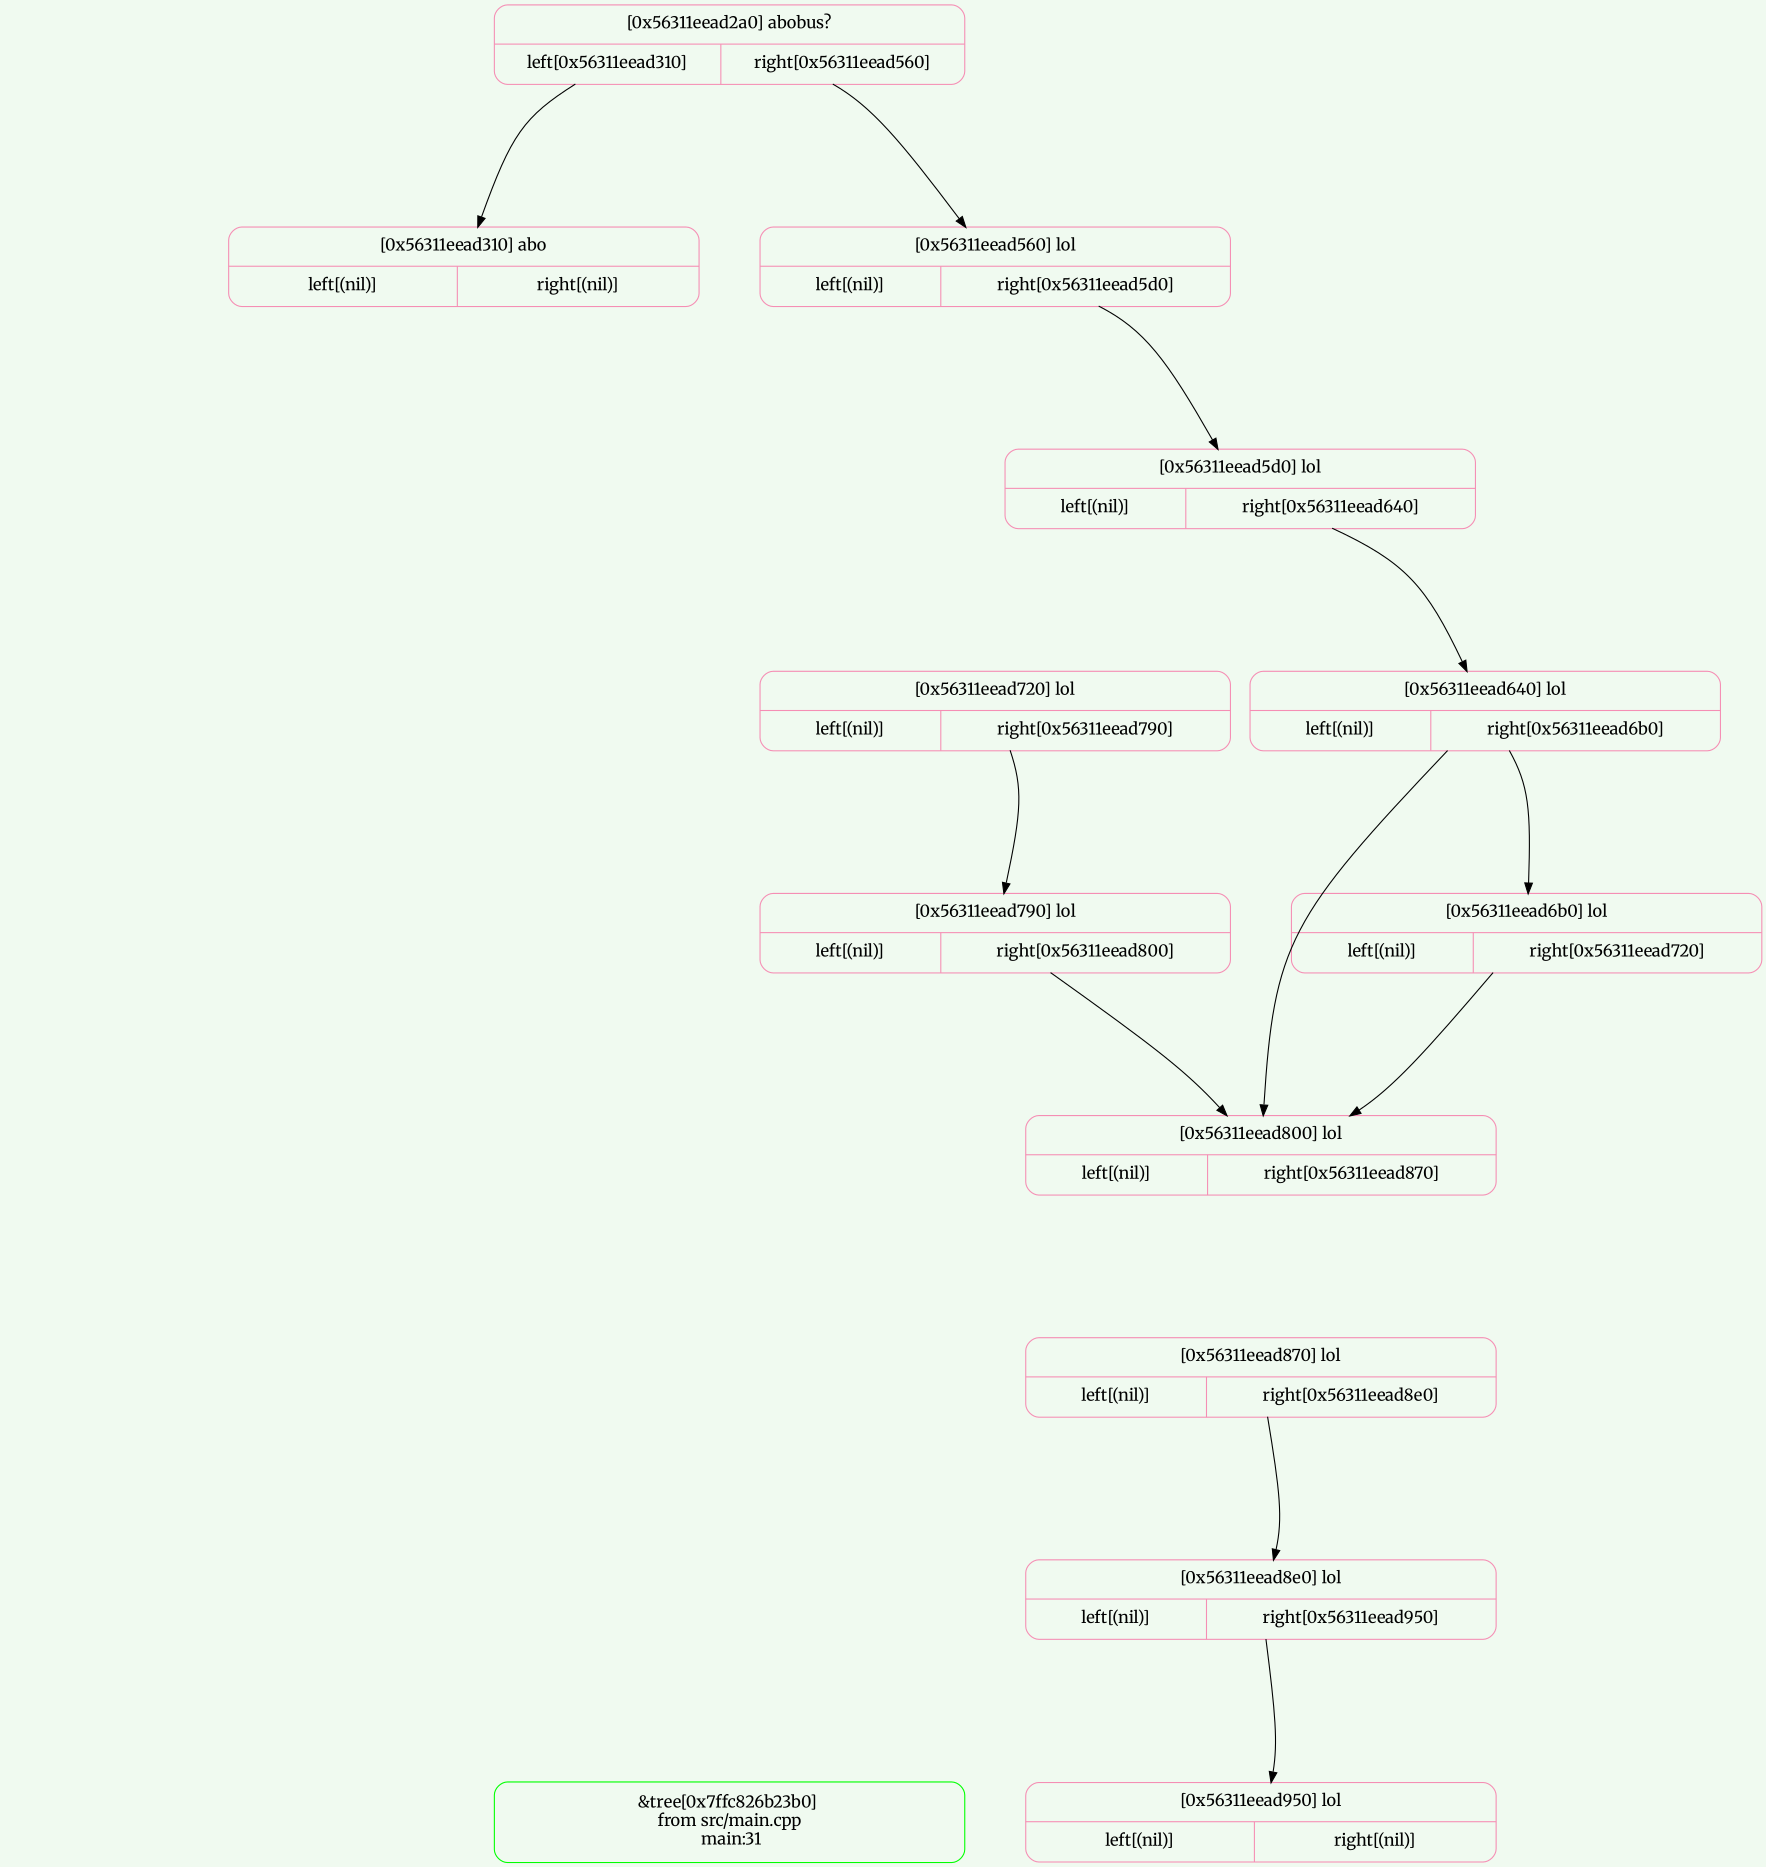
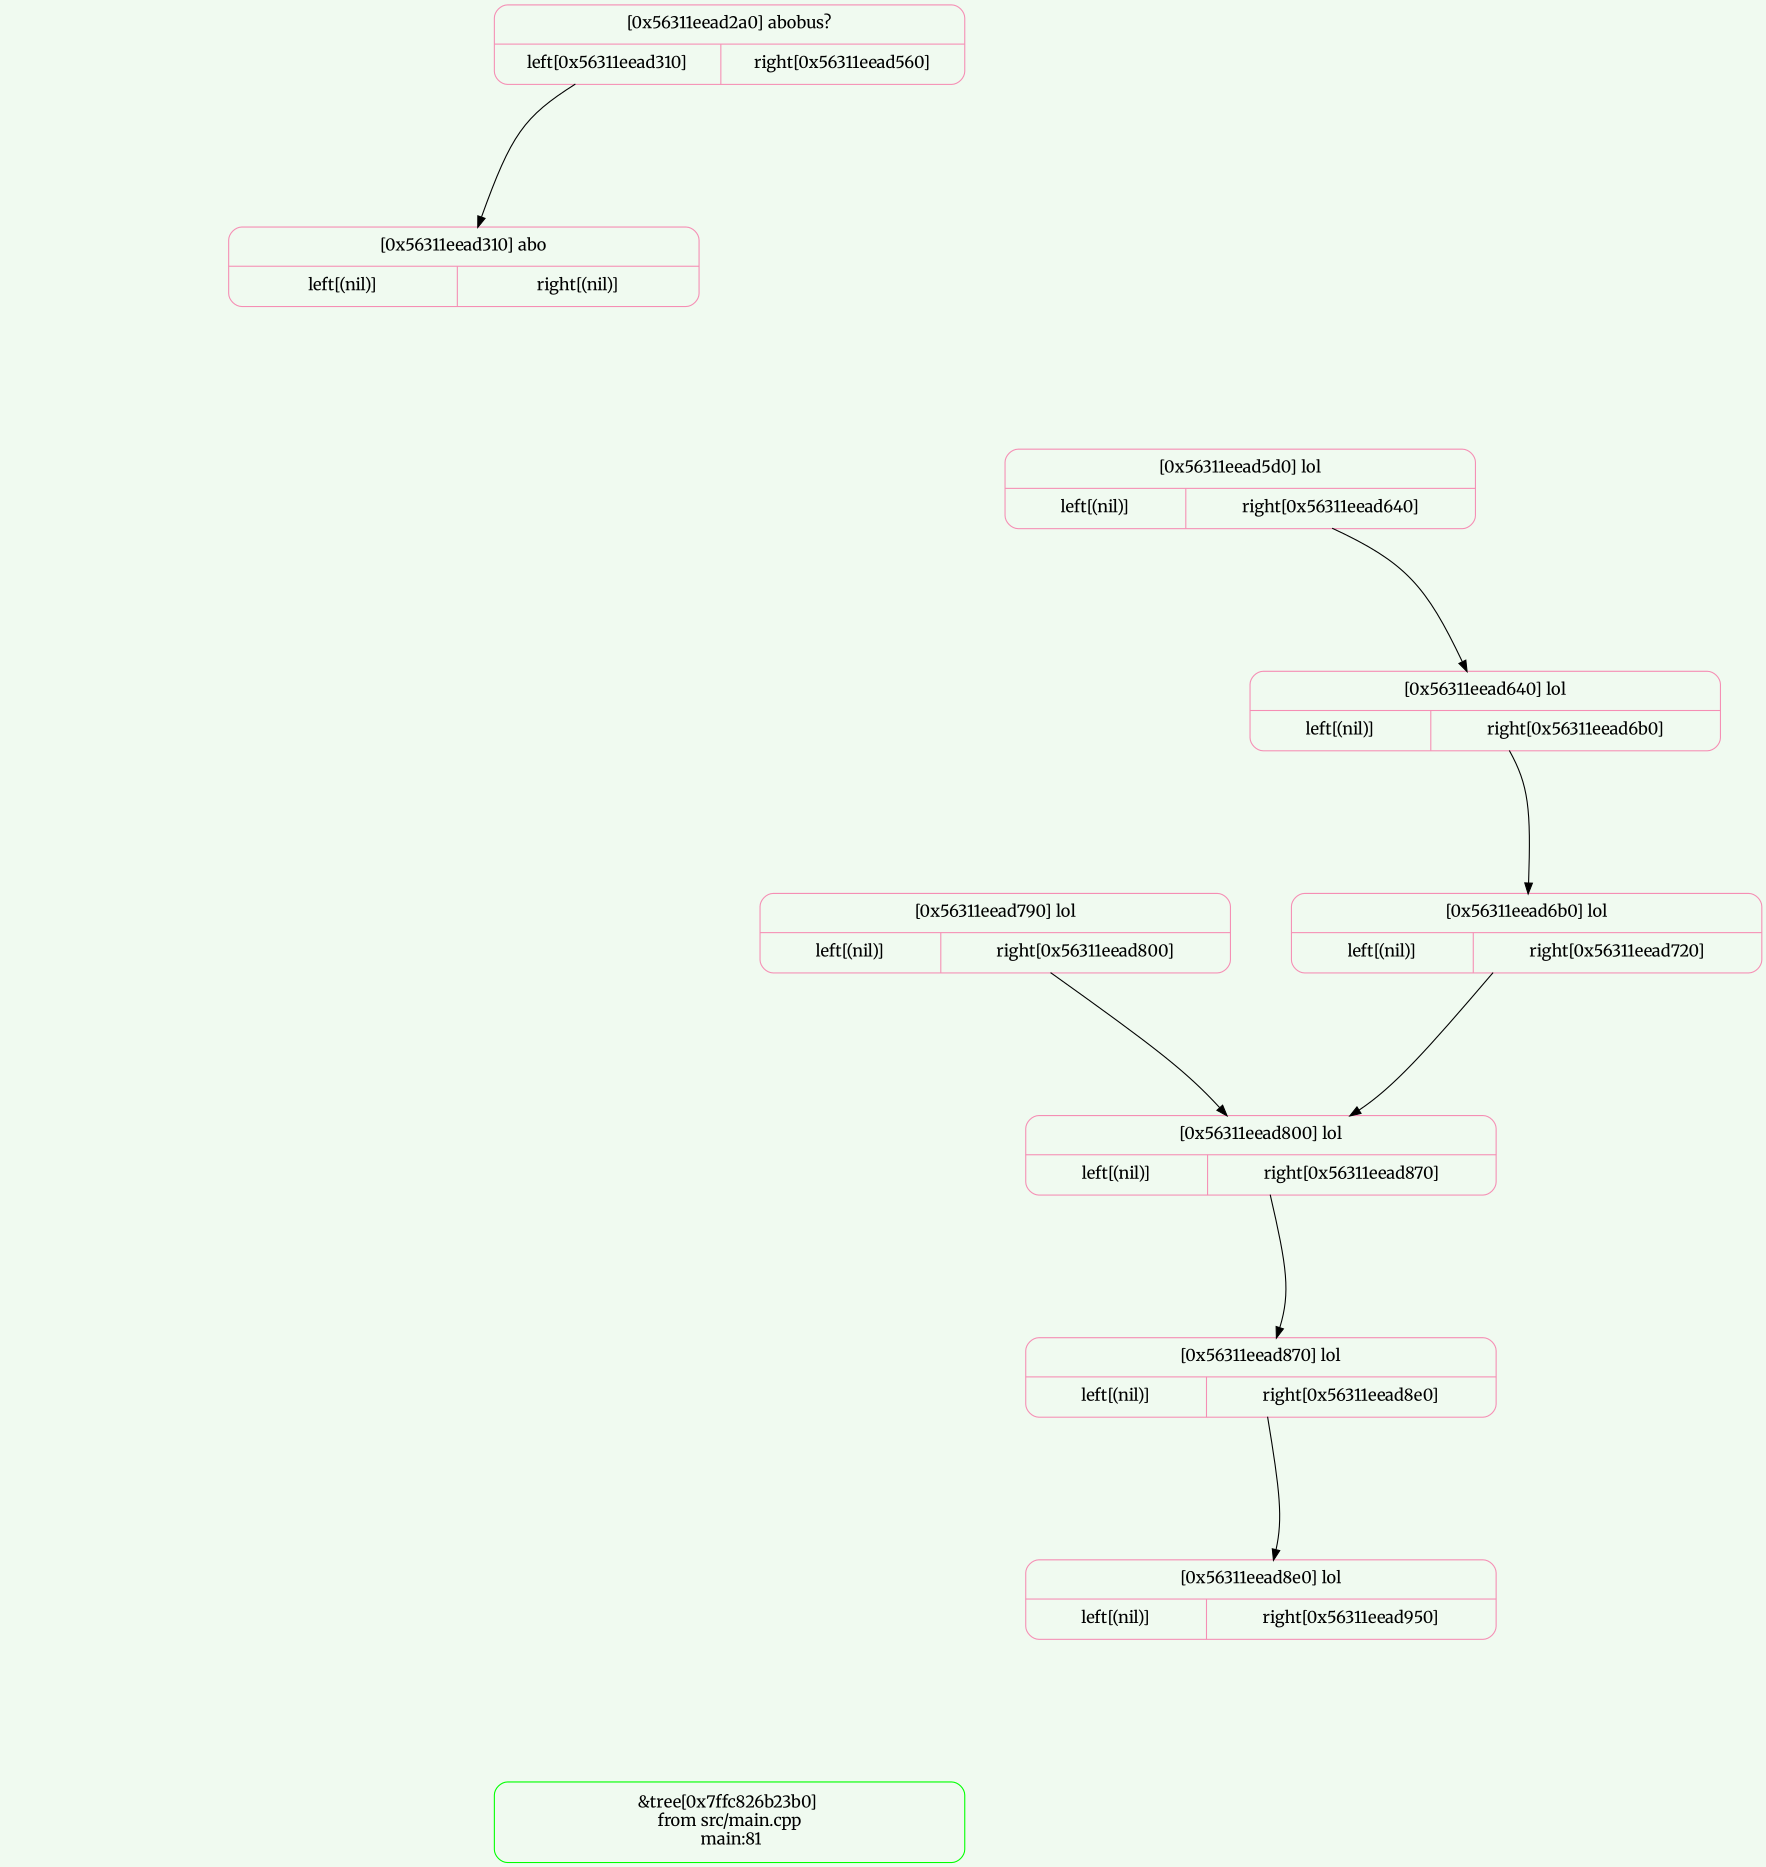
node "[0x56311eead560] lol": removed
node "[0x56311eead720] lol": removed
edge "[0x56311eead800] lol" -> "[0x56311eead640] lol": now "[0x56311eead800] lol" -> "[0x56311eead870] lol"
node "&tree[0x7ffc826b23b0] from src/main.cpp main:31": label "&tree[0x7ffc826b23b0] from src/main.cpp main:31" -> "&tree[0x7ffc826b23b0] from src/main.cpp main:81"
node "[0x56311eead950] lol": removed
